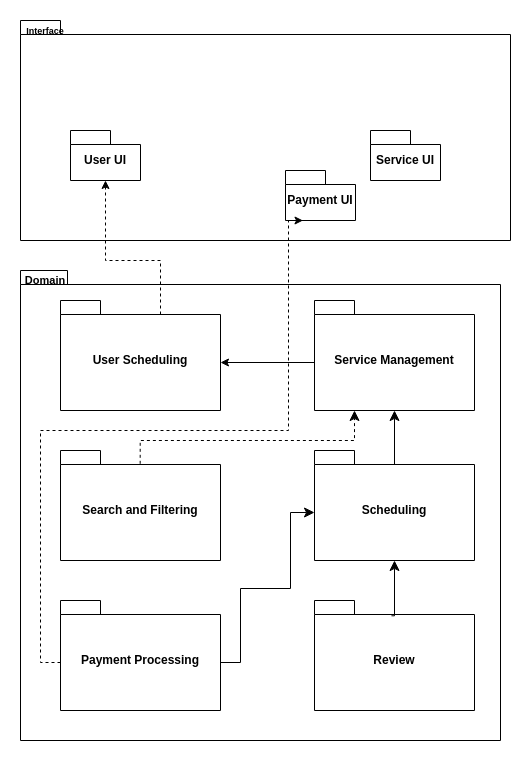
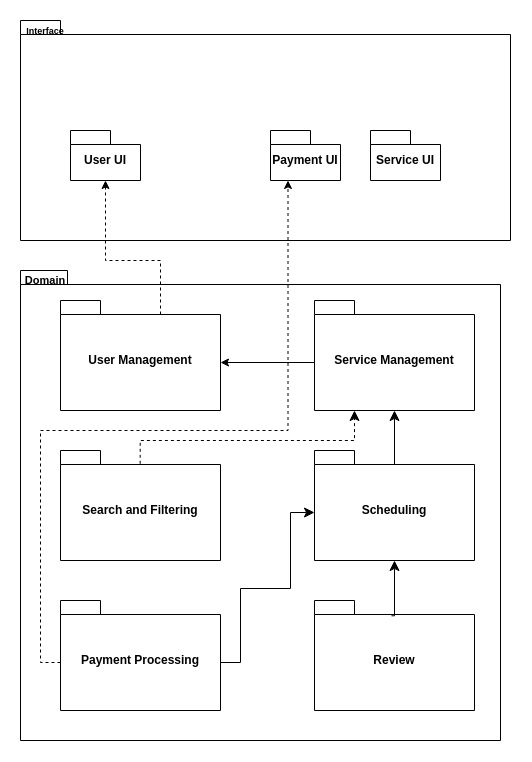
node "Payment UI": moved (321, 196) -> (306, 156)
node "User Scheduling": label "User Scheduling" -> "User Management"
